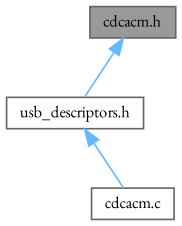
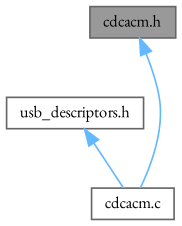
edge "usb_descriptors.h" -> "cdcacm.h": now "cdcacm.c" -> "cdcacm.h"
